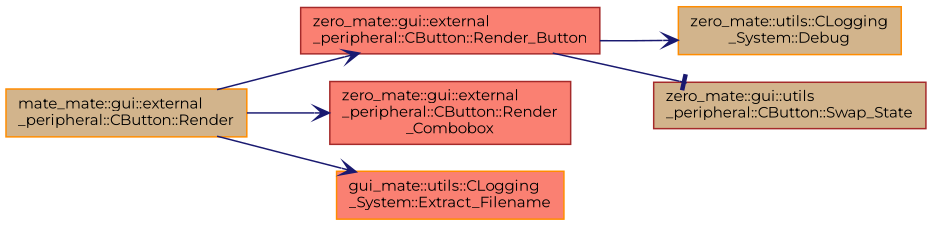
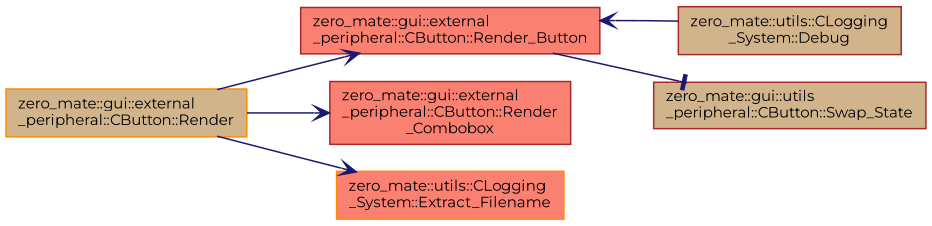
node "zero_mate::utils::CLogging _System::Debug": color darkorange -> brown
edge "zero_mate::gui::external _peripheral::CButton::Render_Button" -> "zero_mate::utils::CLogging _System::Debug": reversed
node "mate_mate::gui::external _peripheral::CButton::Render": label "mate_mate::gui::external _peripheral::CButton::Render" -> "zero_mate::gui::external _peripheral::CButton::Render"
node "gui_mate::utils::CLogging _System::Extract_Filename": label "gui_mate::utils::CLogging _System::Extract_Filename" -> "zero_mate::utils::CLogging _System::Extract_Filename"
